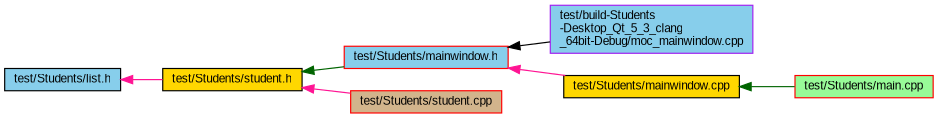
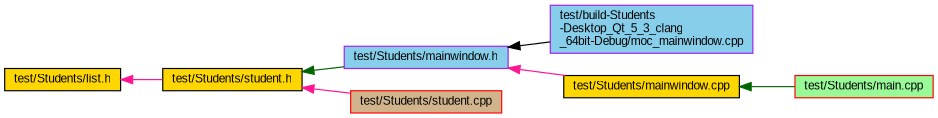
node "test/Students/mainwindow.h": color red -> purple
node "test/Students/list.h": fillcolor skyblue -> gold
